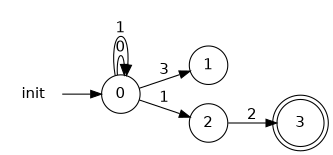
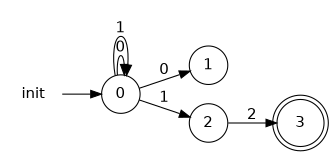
edge "0" -> "1": label "3" -> "0"
